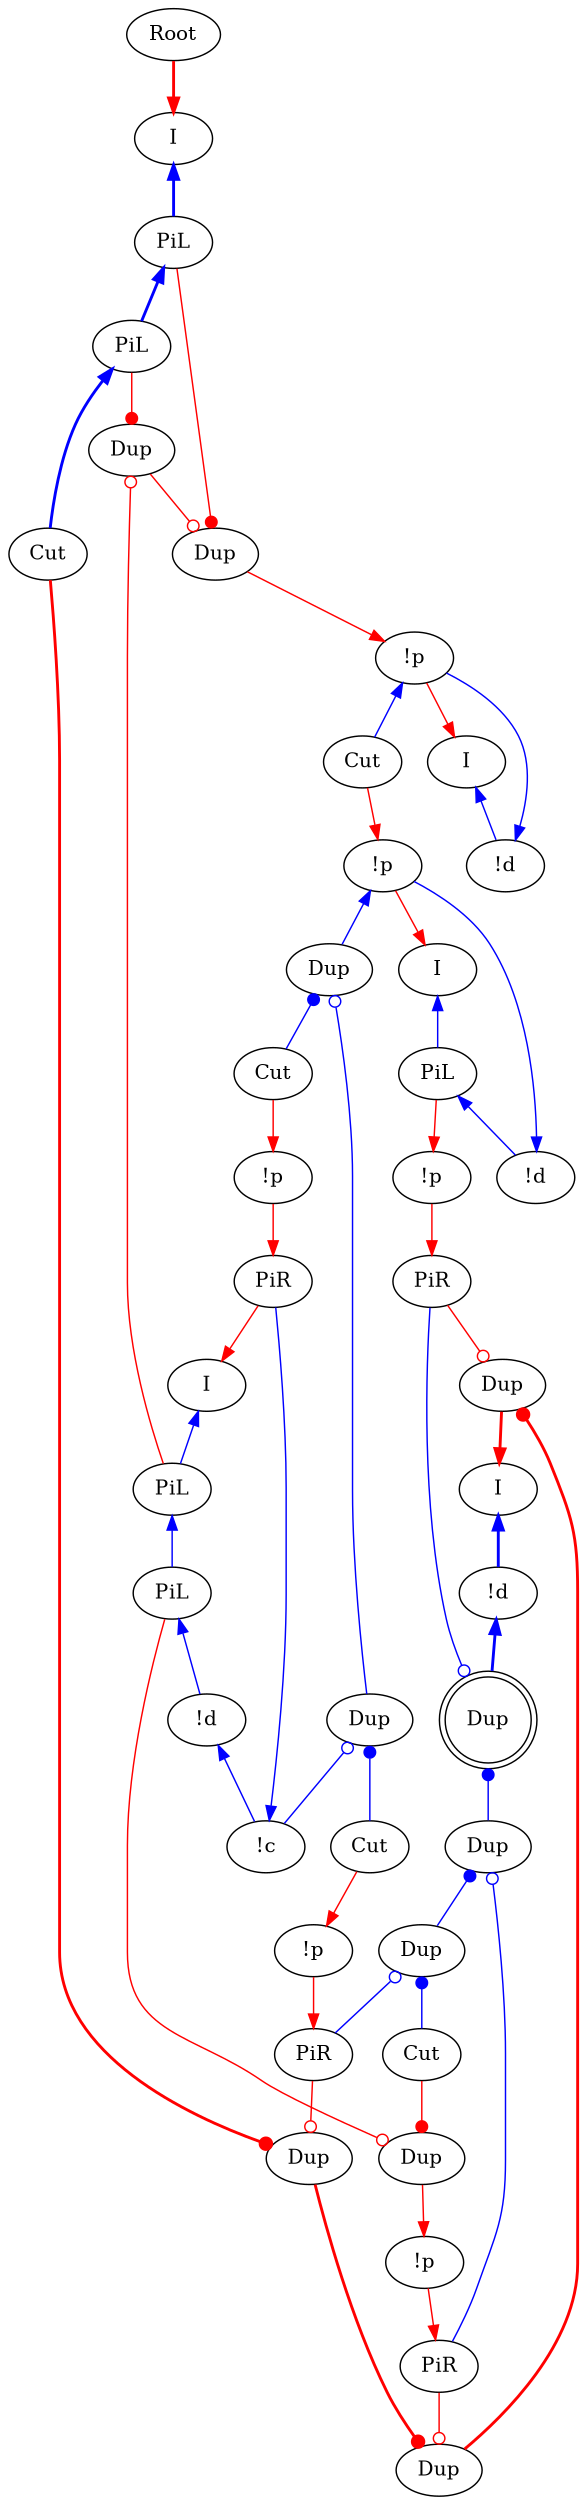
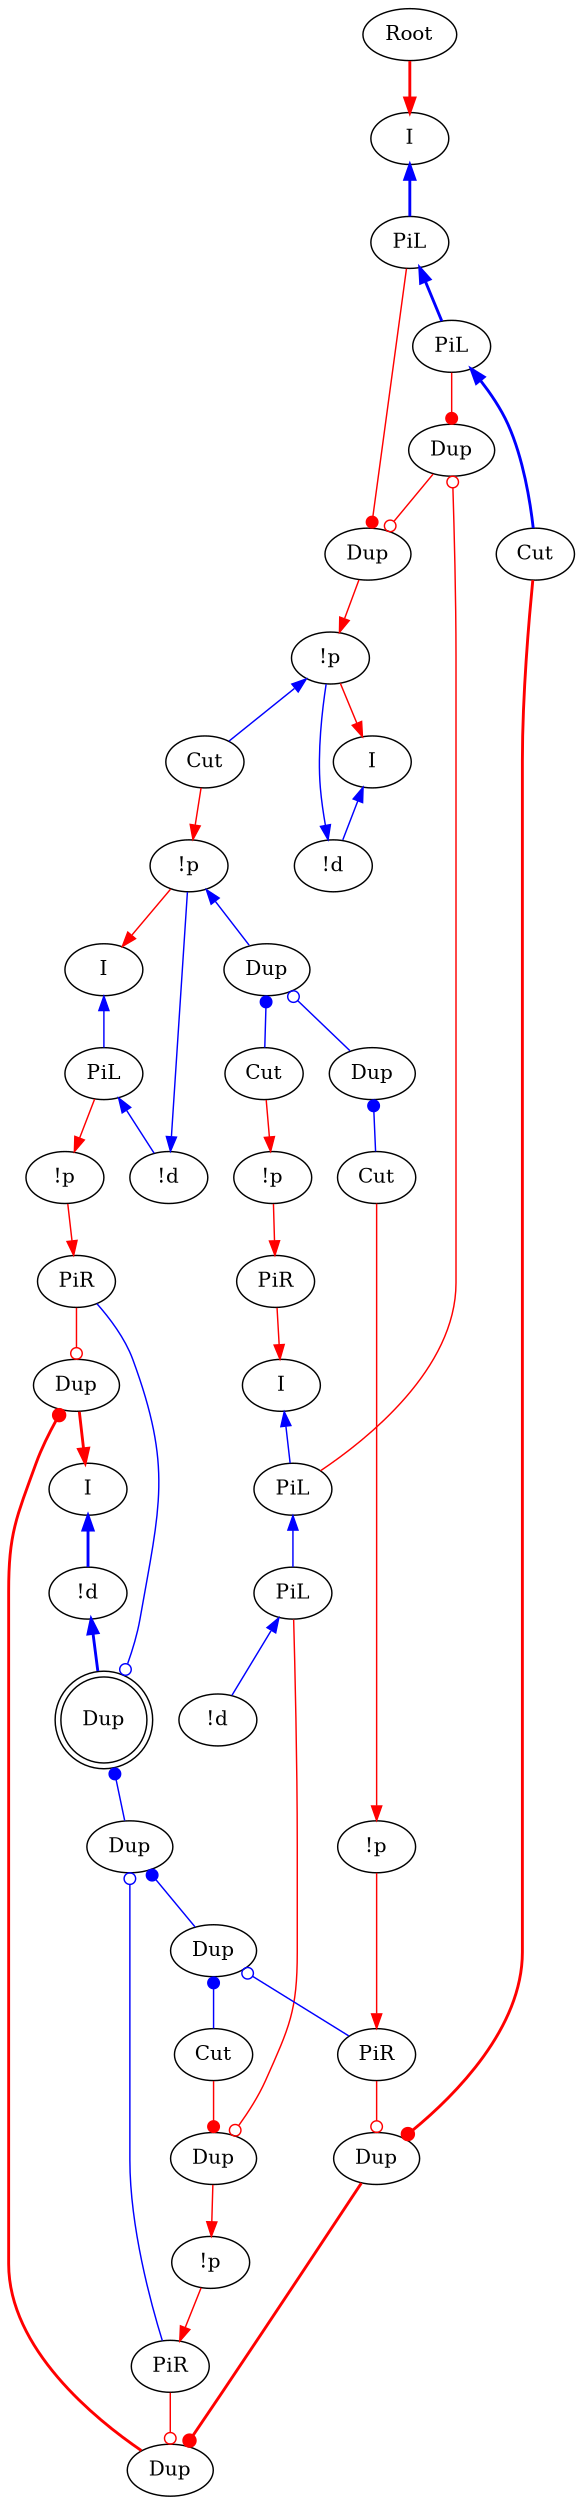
node "!c": removed
